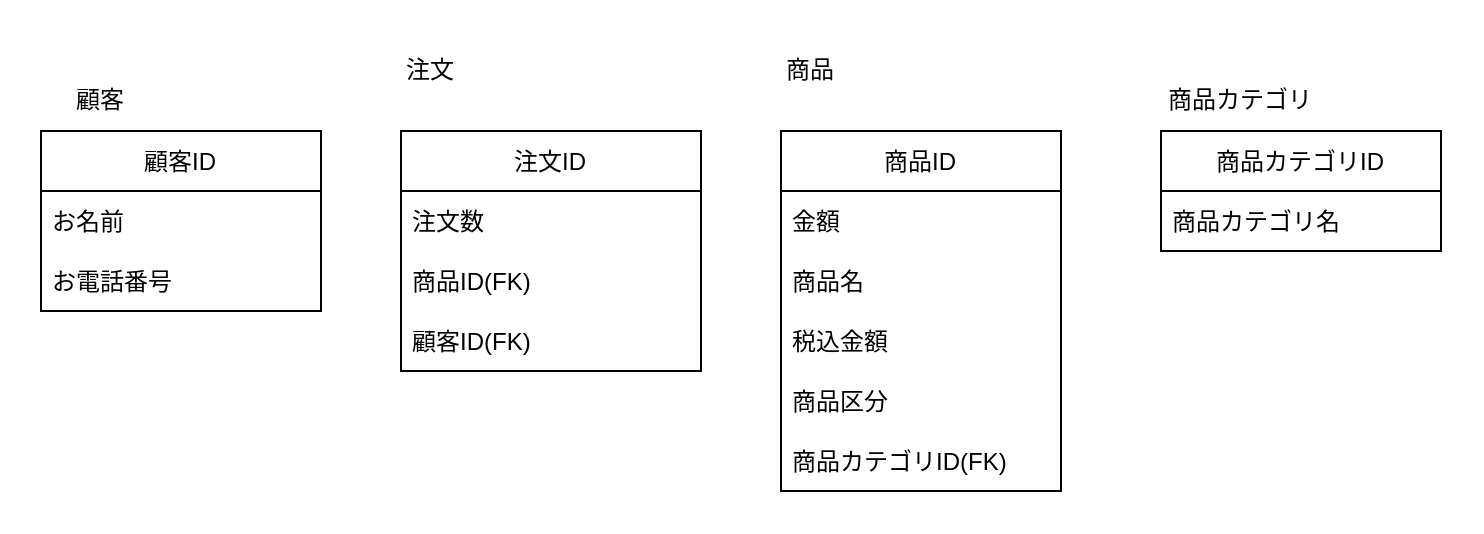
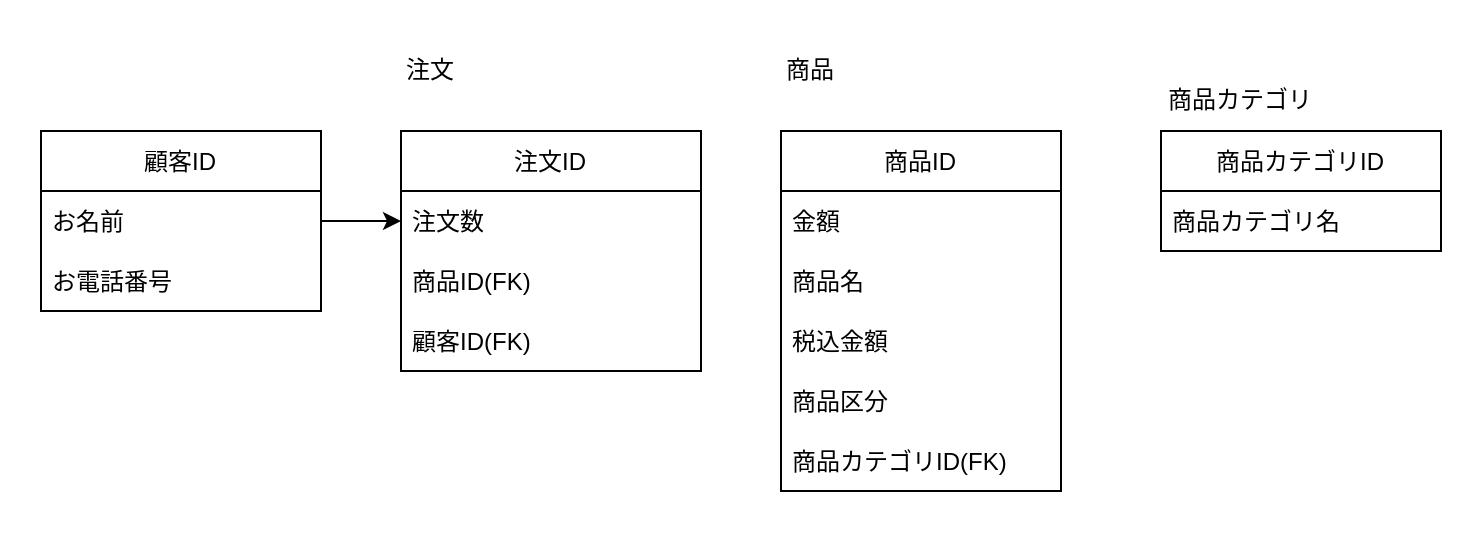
node "顧客": removed
edge "お名前" -> "注文数": added
